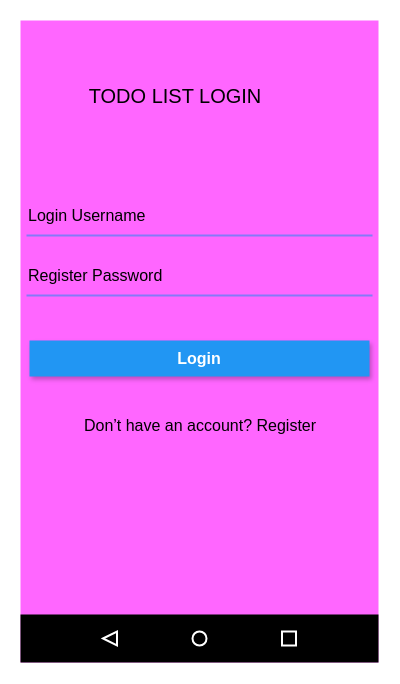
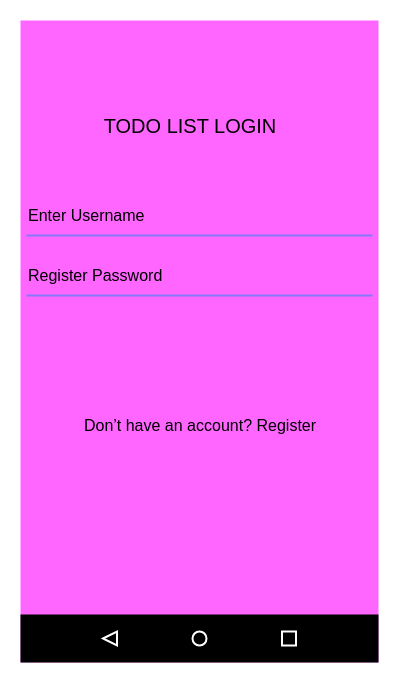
node "TODO LIST LOGIN": moved (176, 96) -> (191, 126)
node "Login Username": label "Login Username" -> "Enter Username"
node "Login": removed
